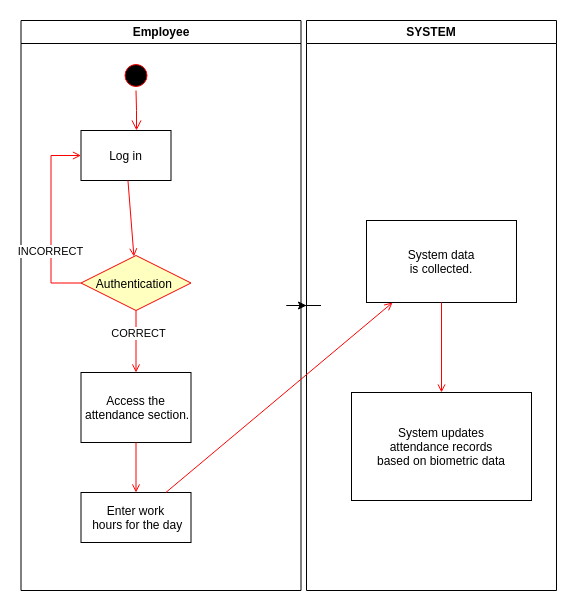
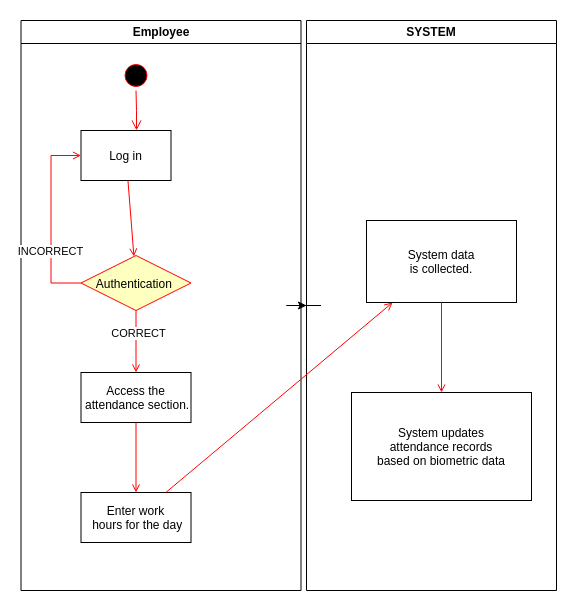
node "Access the attendance section.": size 110x70 -> 110x50
